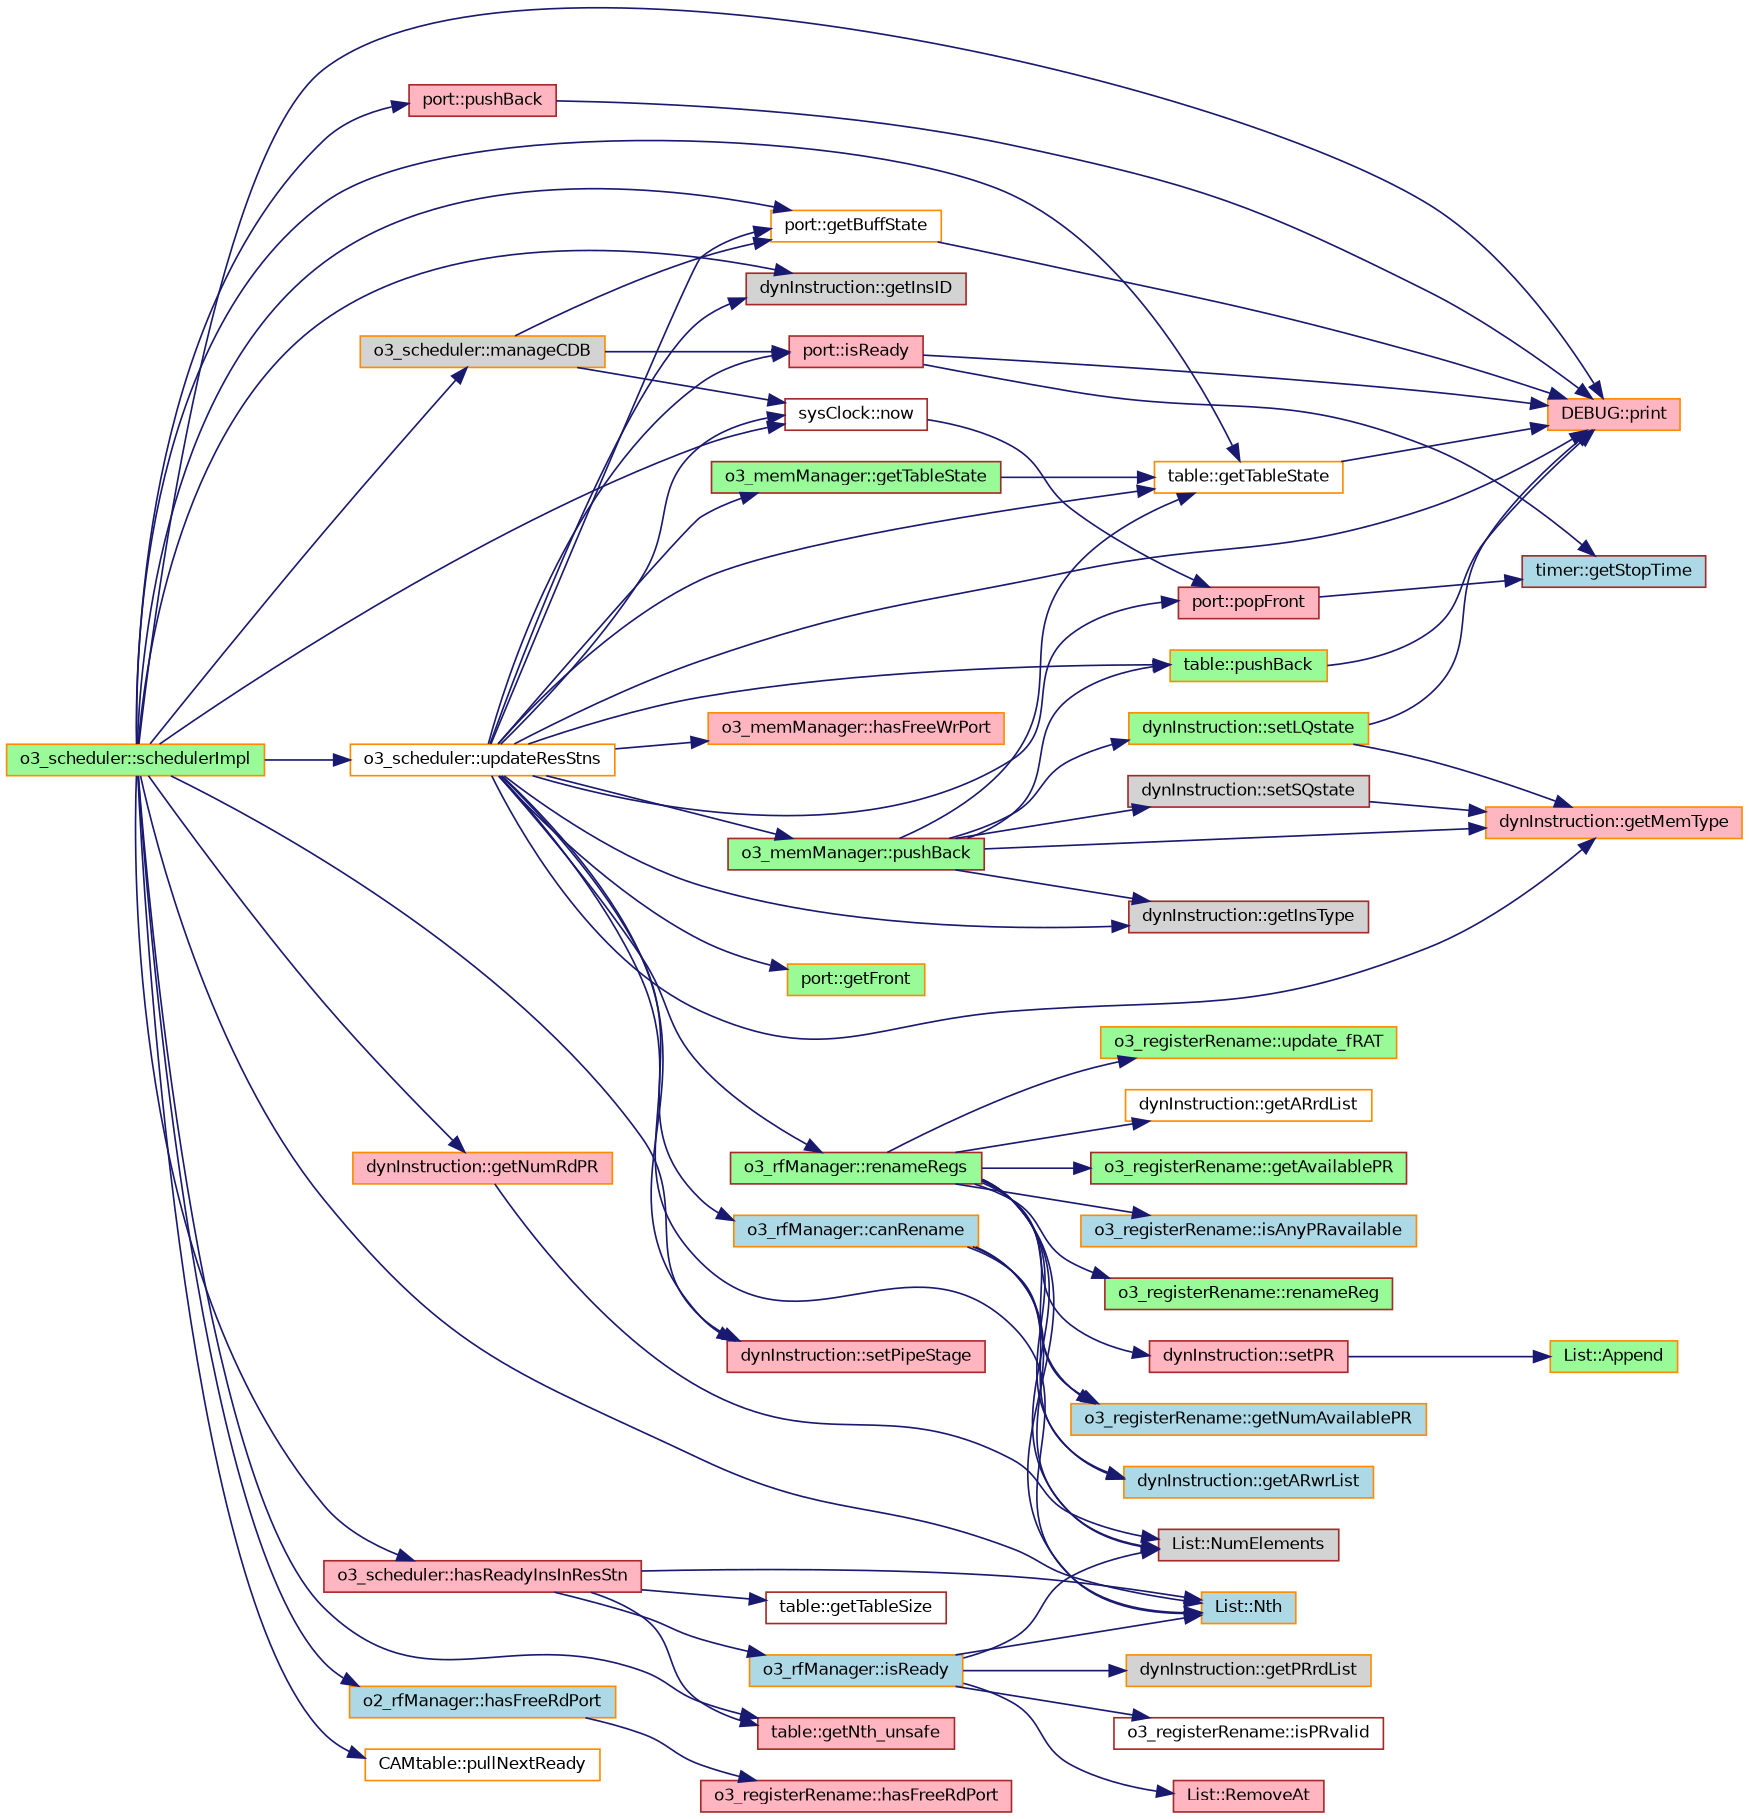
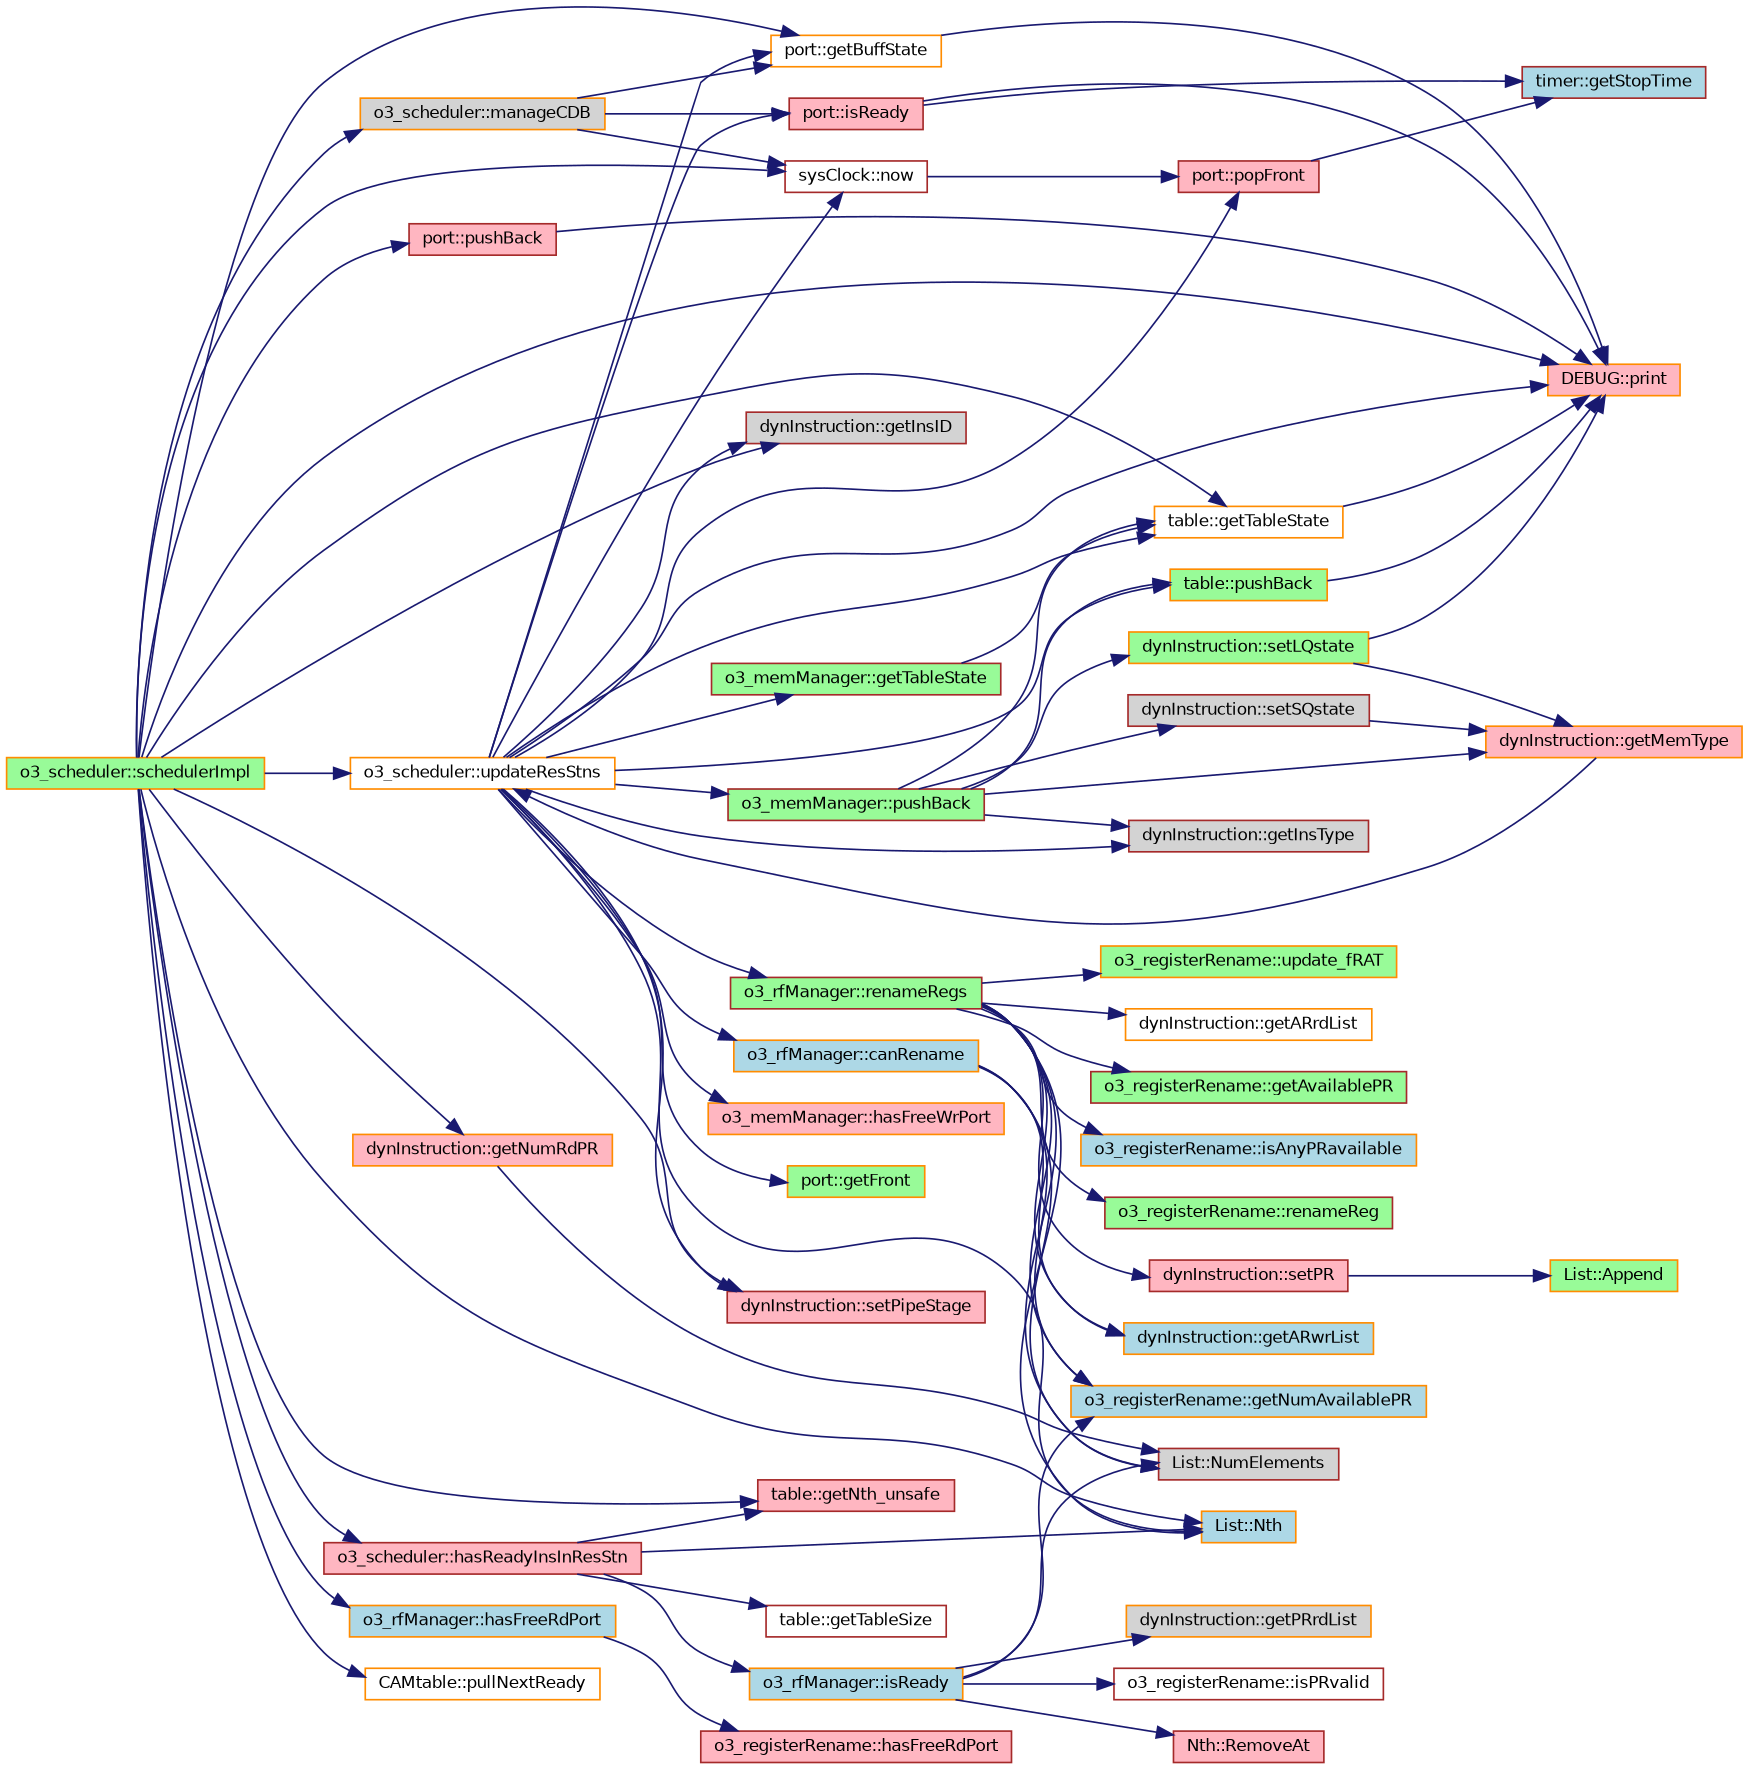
edge "o3_scheduler::updateResStns" -> "dynInstruction::getMemType": reversed
edge "o3_rfManager::isReady" -> "List::Nth": now "o3_rfManager::isReady" -> "o3_registerRename::getNumAvailablePR"
node "o2_rfManager::hasFreeRdPort": label "o2_rfManager::hasFreeRdPort" -> "o3_rfManager::hasFreeRdPort"
node "List::RemoveAt": label "List::RemoveAt" -> "Nth::RemoveAt"
